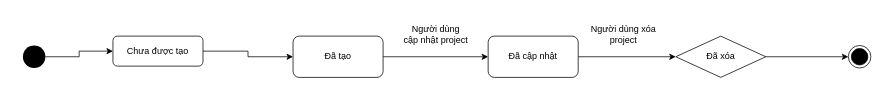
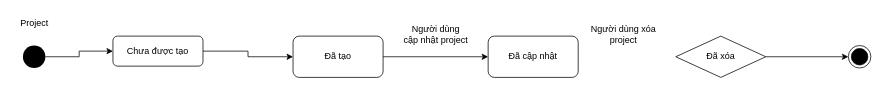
node "Project": added
edge "Đã cập nhật" -> "Đã xóa": removed
